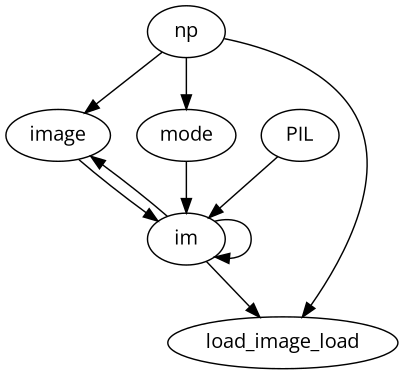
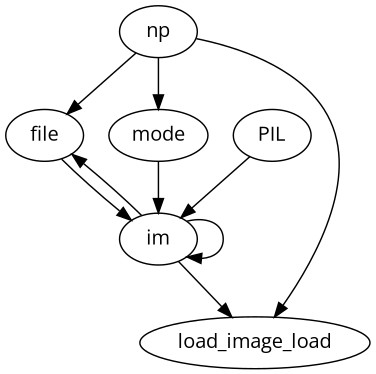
node "image": label "image" -> "file"
